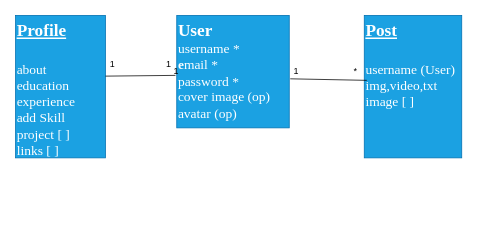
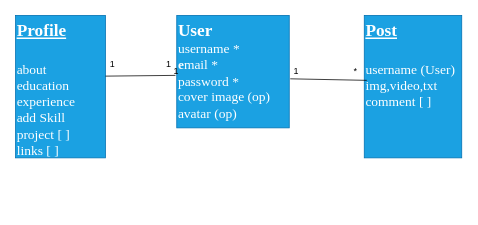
node "Post username (User) img,video,txt image [ ]": label "Post username (User) img,video,txt image [ ]" -> "Post username (User) img,video,txt comment [ ]"
